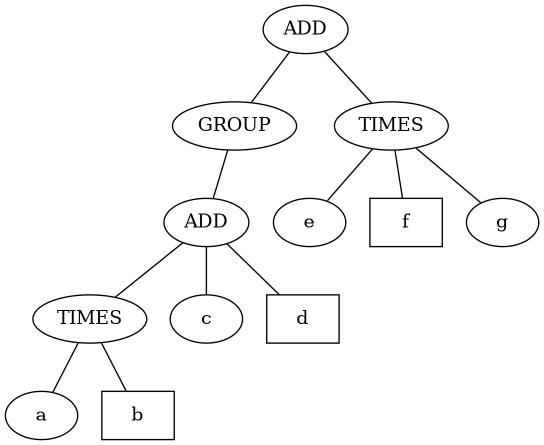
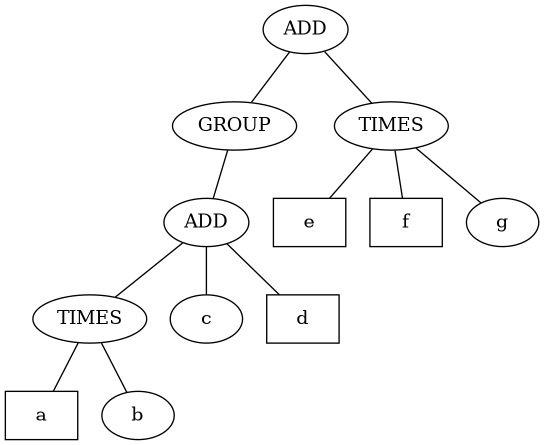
node "e": shape ellipse -> box
node "a": shape ellipse -> box
node "b": shape box -> ellipse
